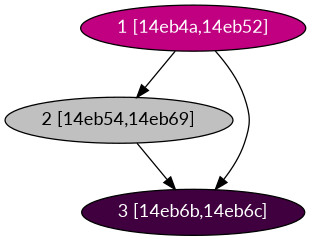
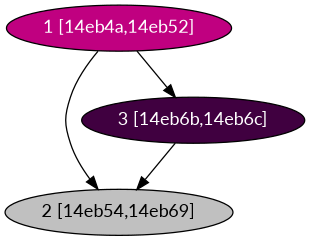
edge "2 [14eb54,14eb69]" -> "3 [14eb6b,14eb6c]": reversed
